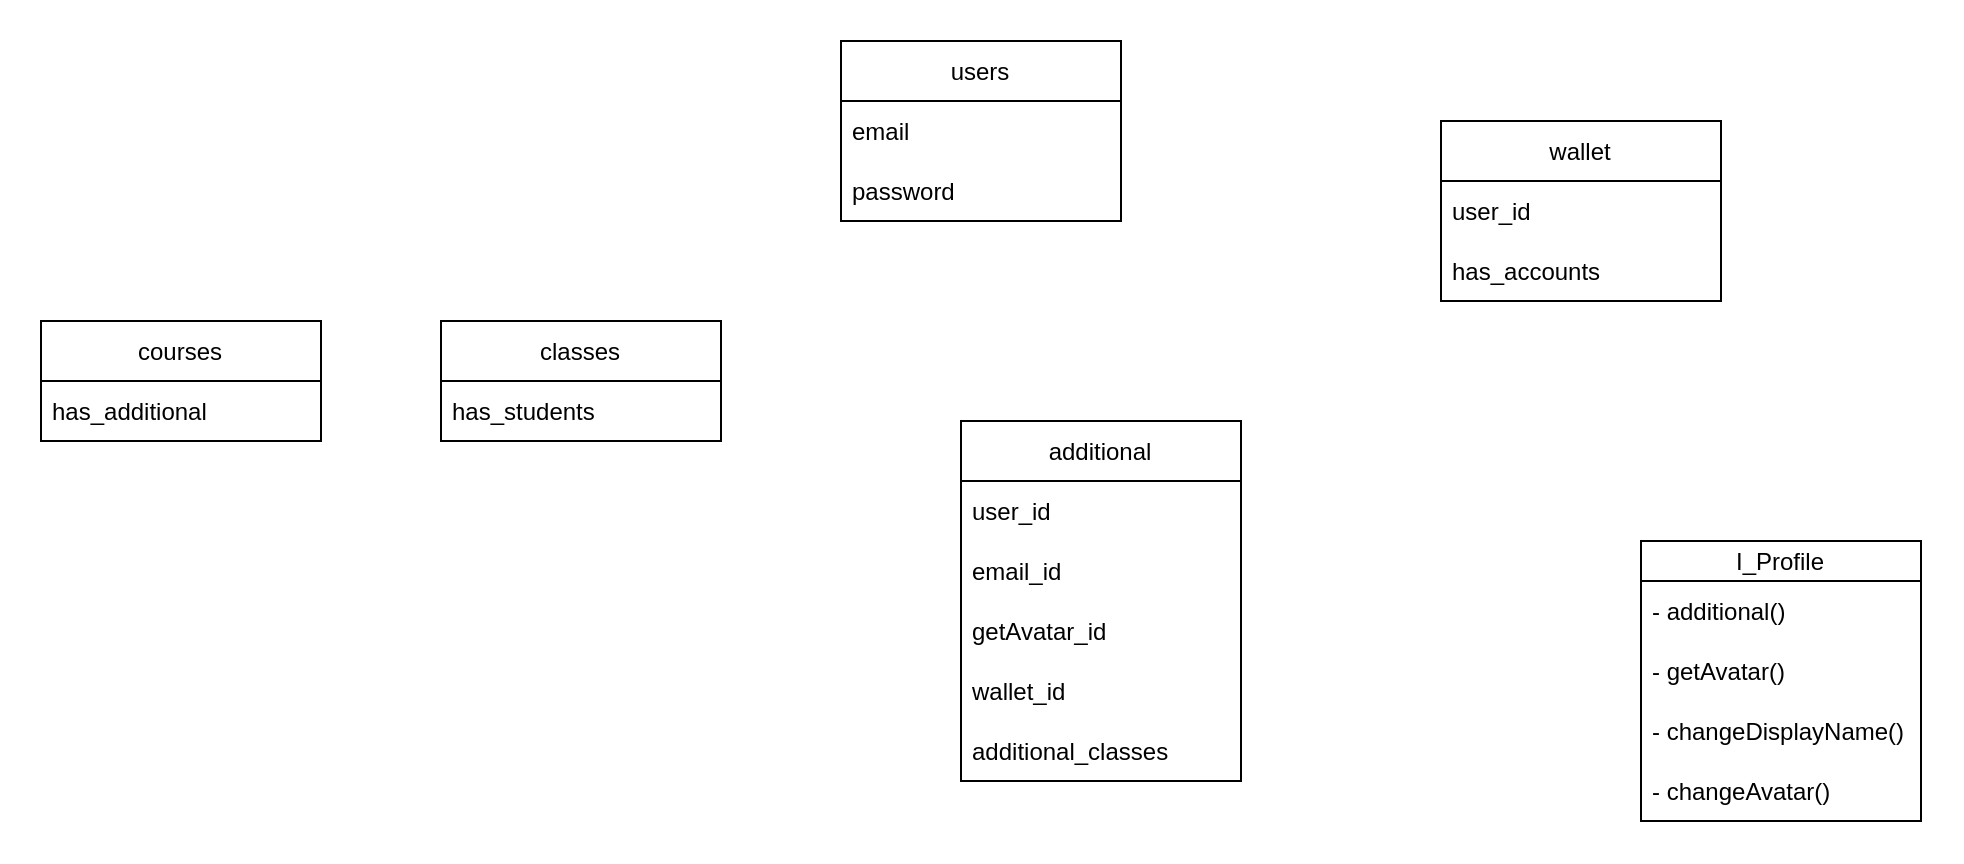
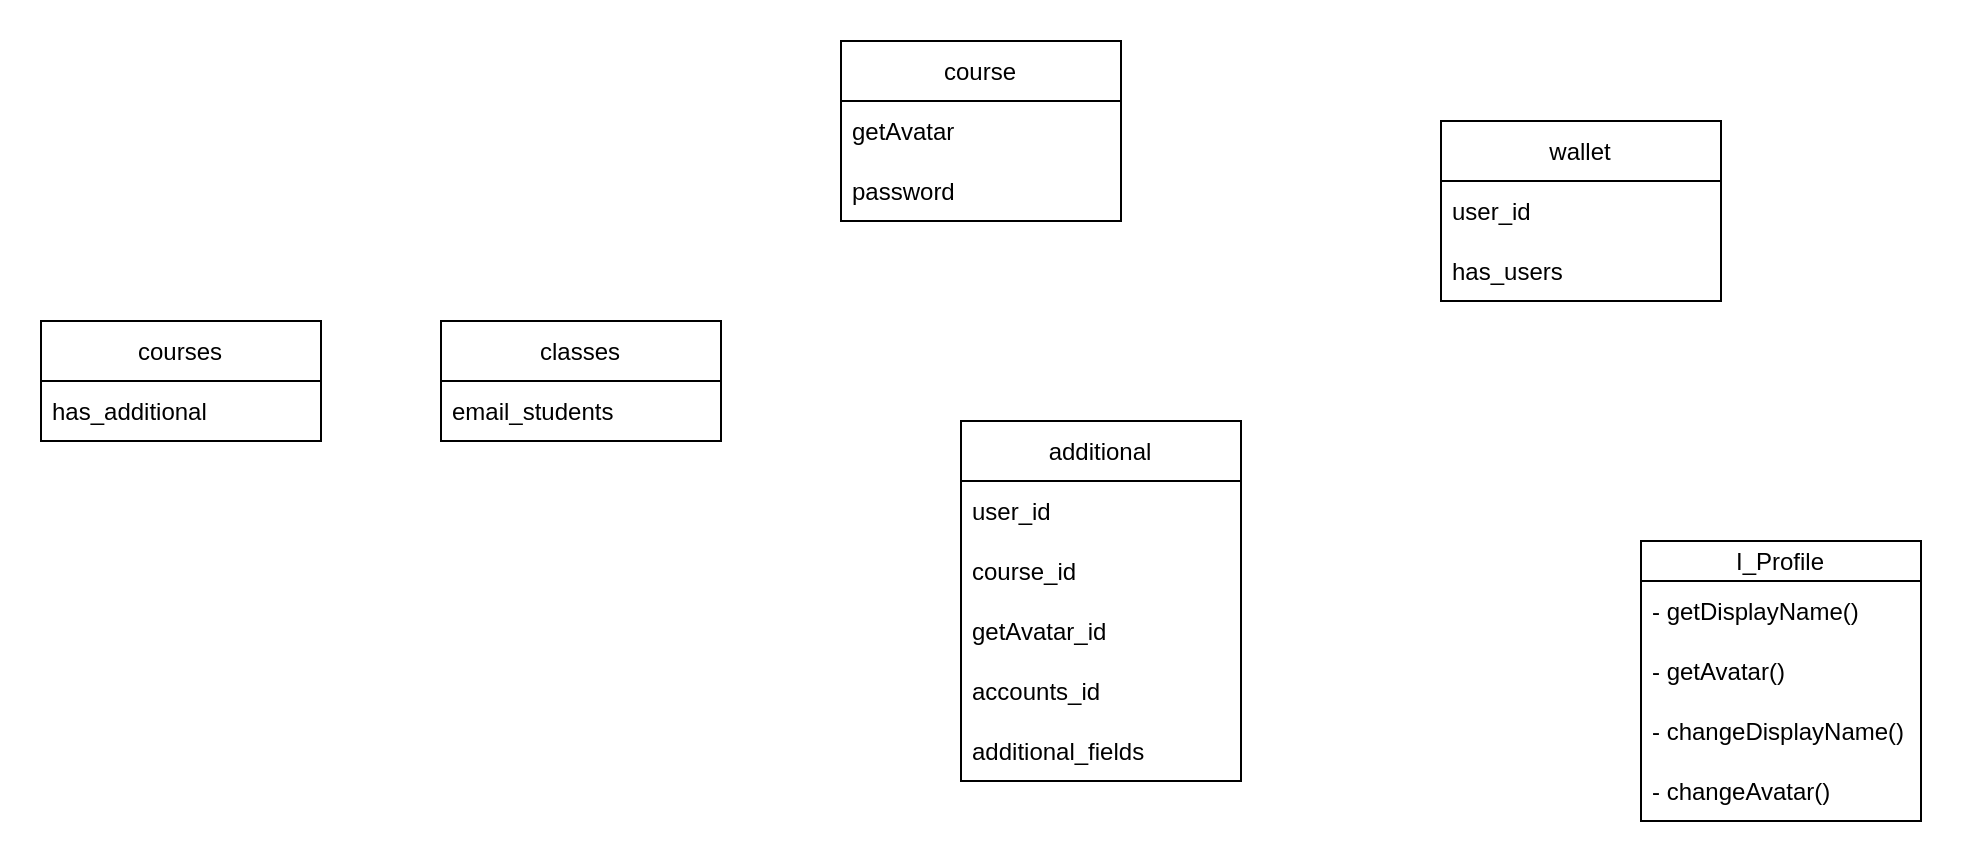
node "users": label "users" -> "course"
node "email": label "email" -> "getAvatar"
node "has_accounts": label "has_accounts" -> "has_users"
node "has_students": label "has_students" -> "email_students"
node "email_id": label "email_id" -> "course_id"
node "- additional()": label "- additional()" -> "- getDisplayName()"
node "wallet_id": label "wallet_id" -> "accounts_id"
node "additional_classes": label "additional_classes" -> "additional_fields"
